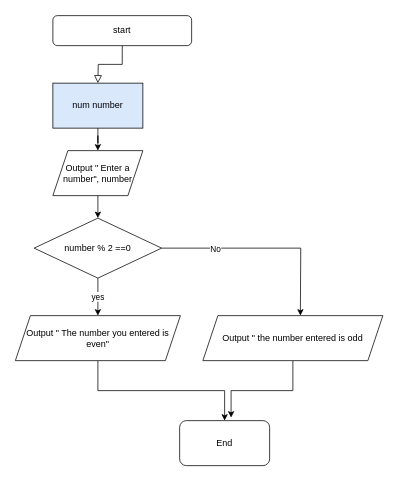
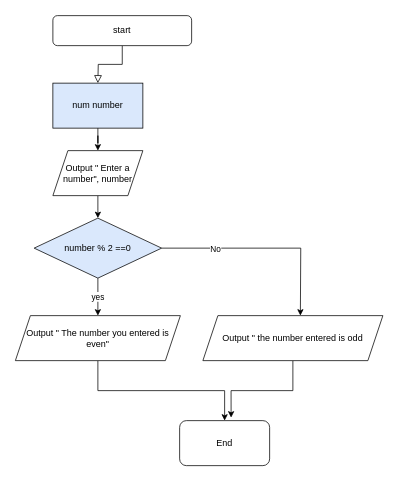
node "number % 2 ==0": fillcolor #ffffff -> #dae8fc
